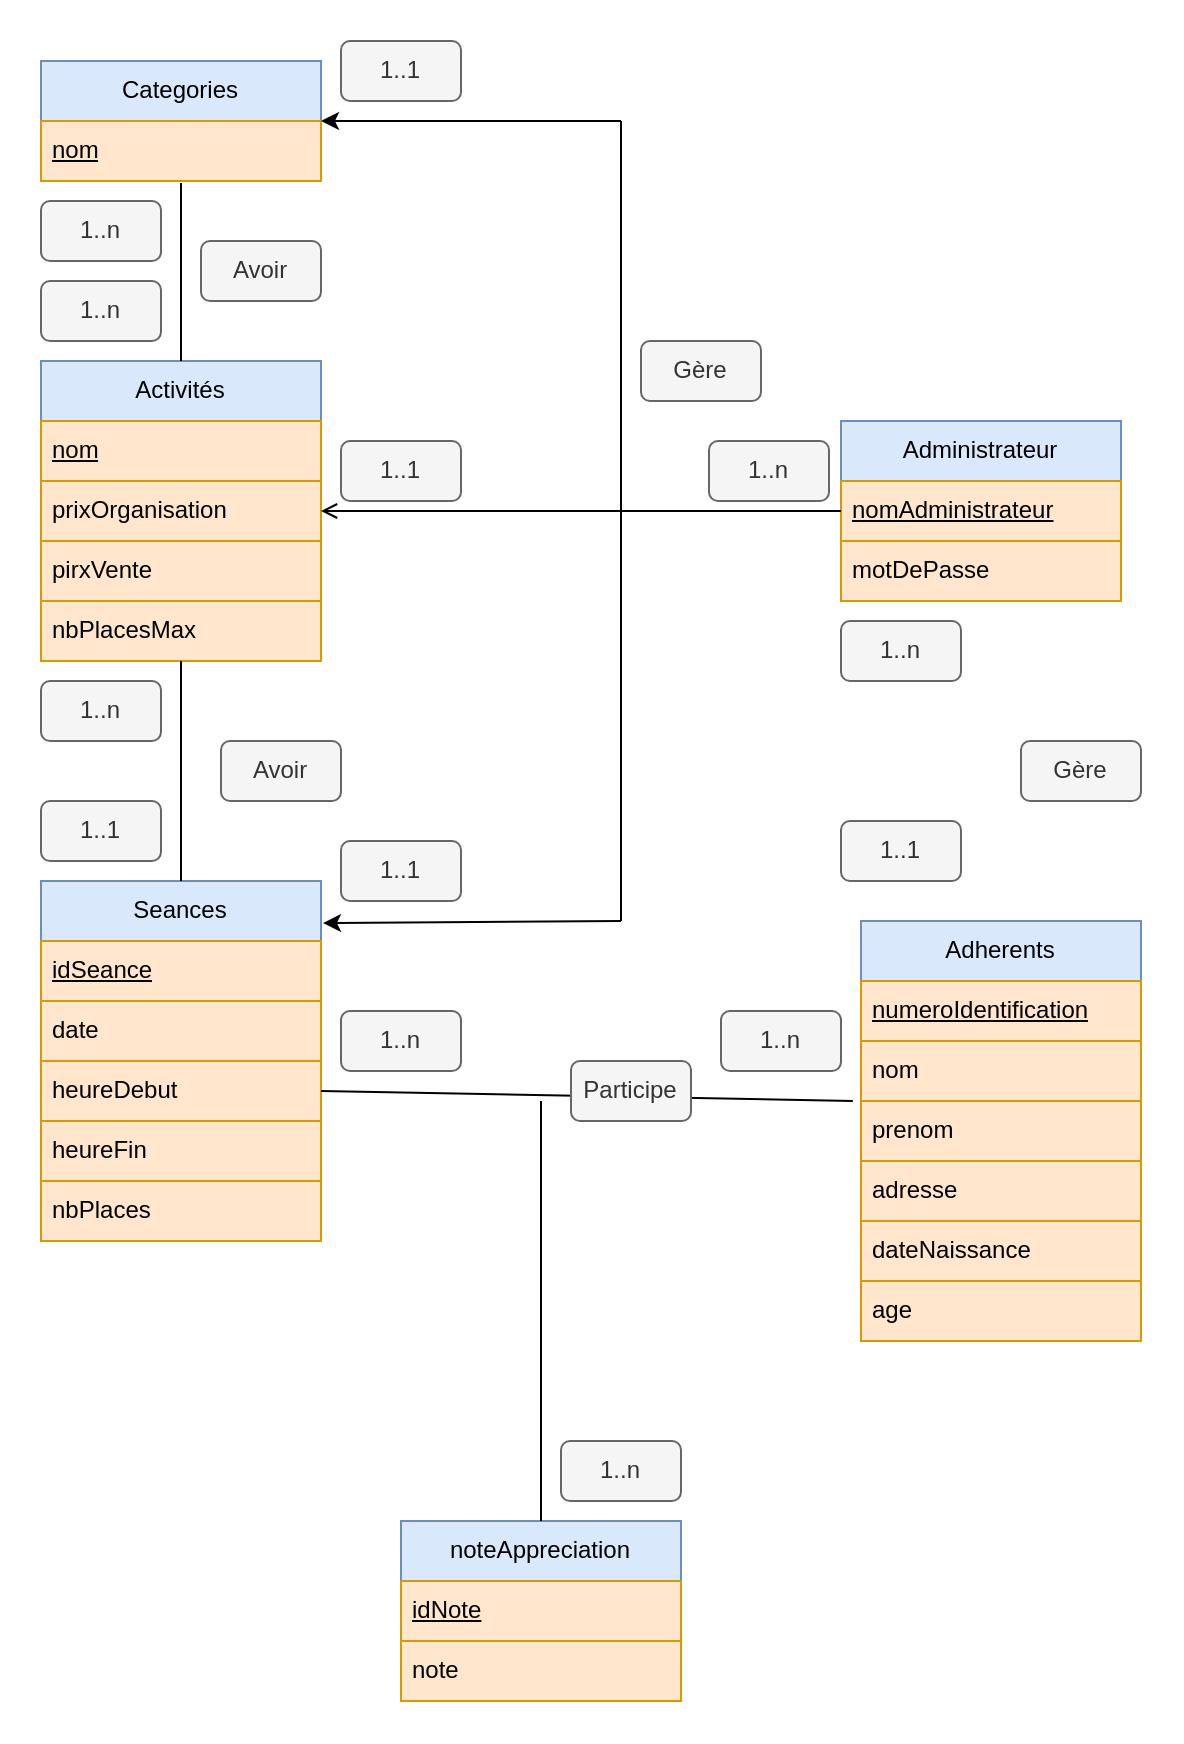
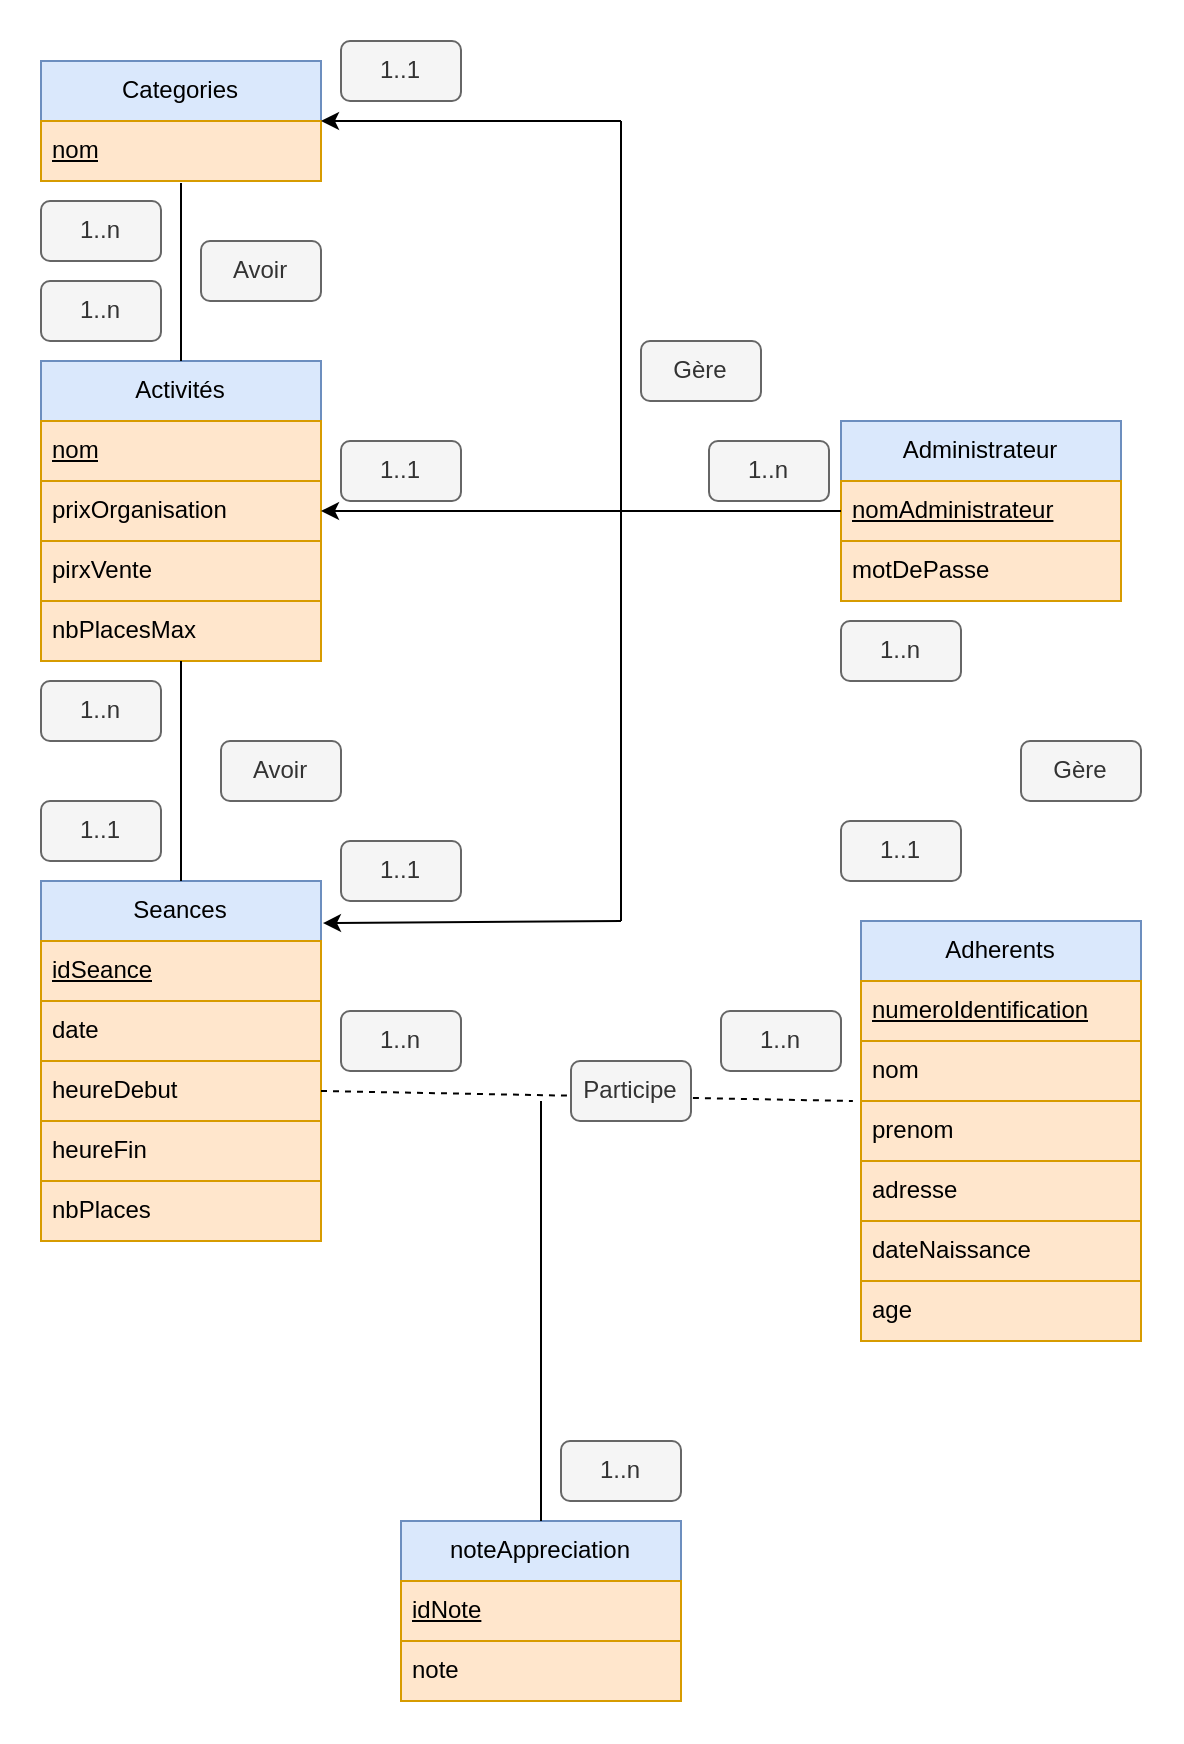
edge "nomAdministrateur" -> "prixOrganisation": arrowhead open -> classic
edge "heureDebut" -- "prenom": style solid -> dashed
